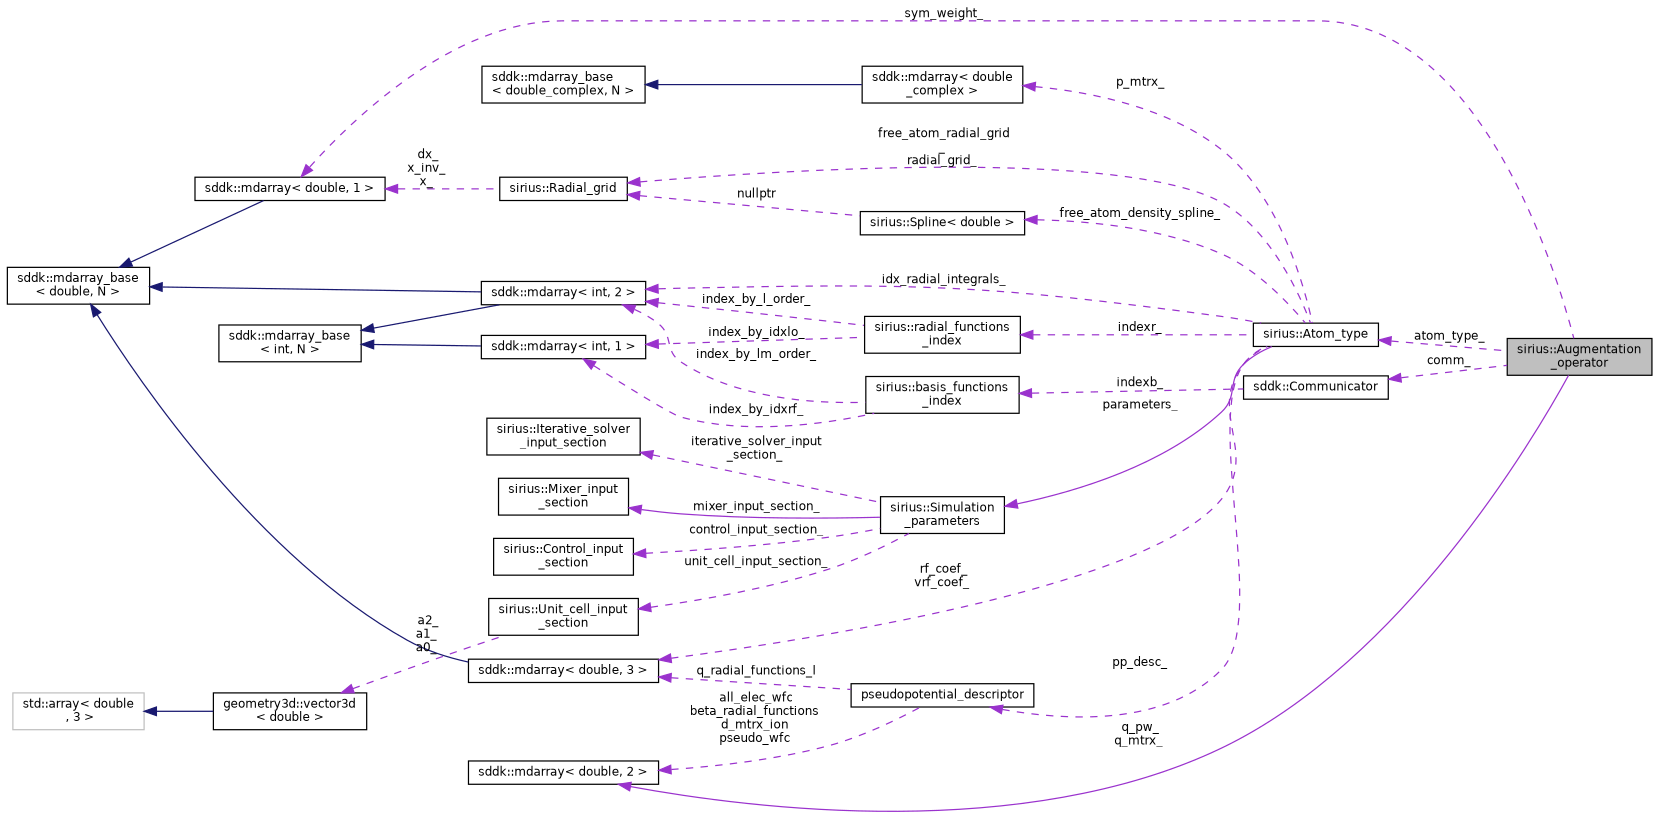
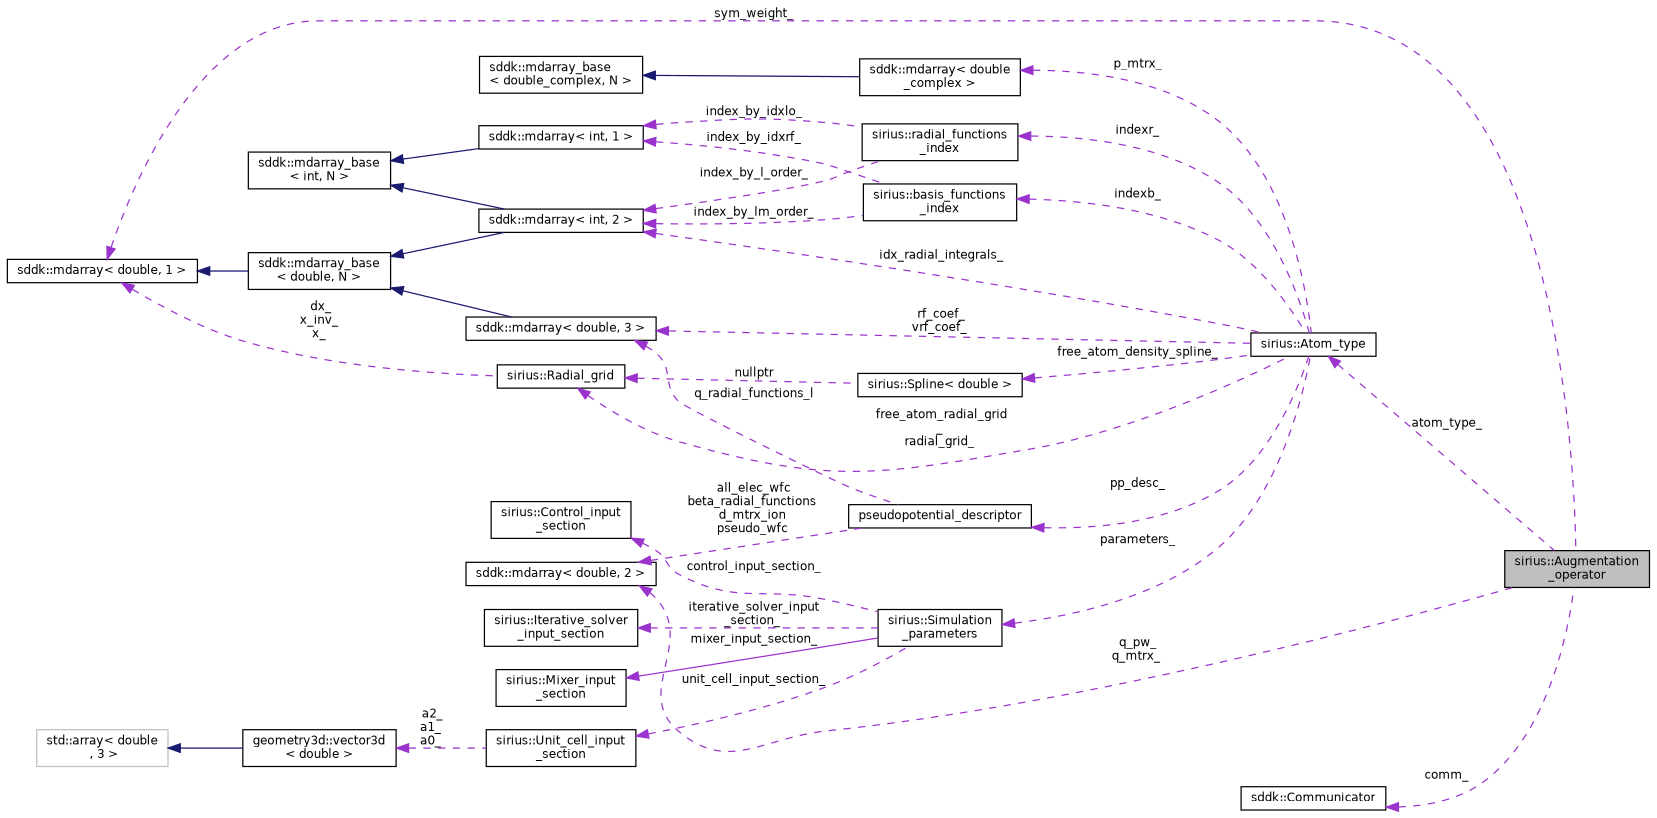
edge "sddk::mdarray< double, 1 >" -> "sddk::mdarray_base < double, N >": reversed
edge "sddk::Communicator" -> "sirius::basis_functions _index": now "sirius::Atom_type" -> "sirius::basis_functions _index"
edge "sirius::Atom_type" -> "sirius::Simulation _parameters": style solid -> dashed
edge "sirius::Augmentation _operator" -> "sddk::mdarray< double, 2 >": style solid -> dashed
